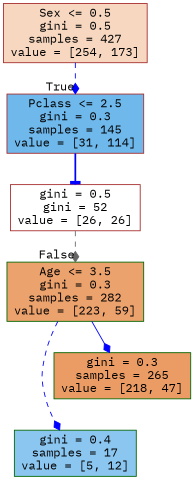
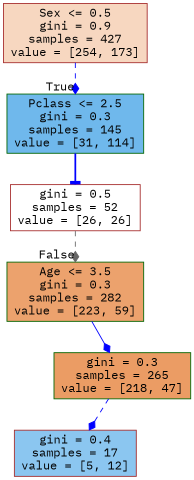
node "Sex <= 0.5 gini = 0.5 samples = 427 value = [254, 173]": label "Sex <= 0.5 gini = 0.5 samples = 427 value = [254, 173]" -> "Sex <= 0.5 gini = 0.9 samples = 427 value = [254, 173]"
node "Pclass <= 2.5 gini = 0.3 samples = 145 value = [31, 114]": color brown -> darkgreen
node "gini = 0.5 gini = 52 value = [26, 26]": label "gini = 0.5 gini = 52 value = [26, 26]" -> "gini = 0.5 samples = 52 value = [26, 26]"
edge "Age <= 3.5 gini = 0.3 samples = 282 value = [223, 59]" -> "gini = 0.4 samples = 17 value = [5, 12]": now "gini = 0.3 samples = 265 value = [218, 47]" -> "gini = 0.4 samples = 17 value = [5, 12]"
node "gini = 0.4 samples = 17 value = [5, 12]": color darkgreen -> brown
